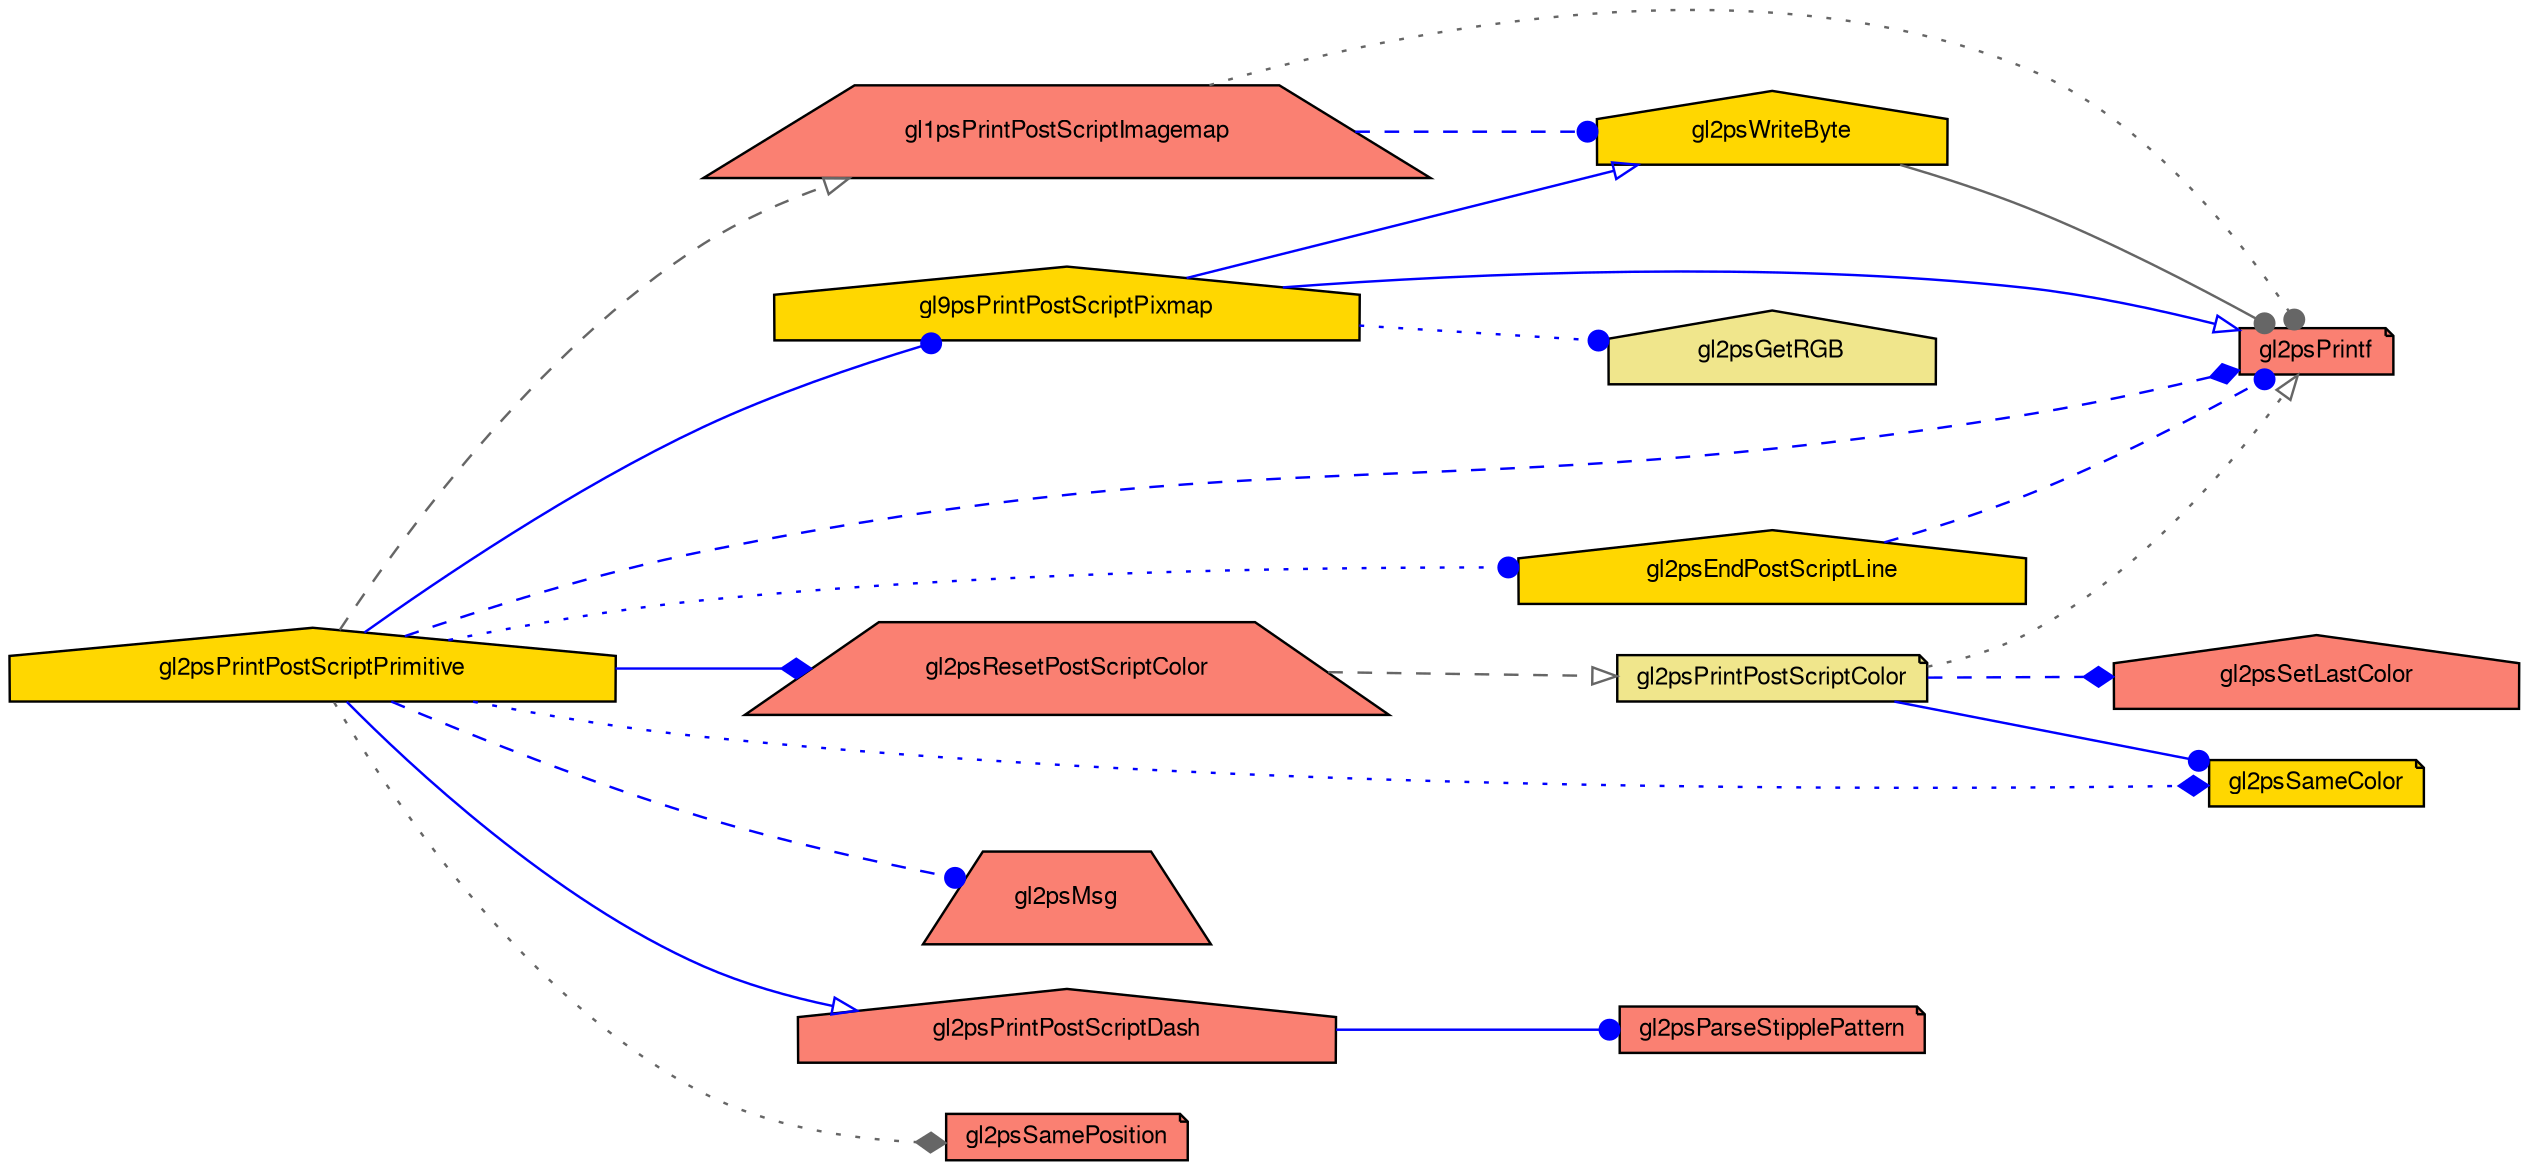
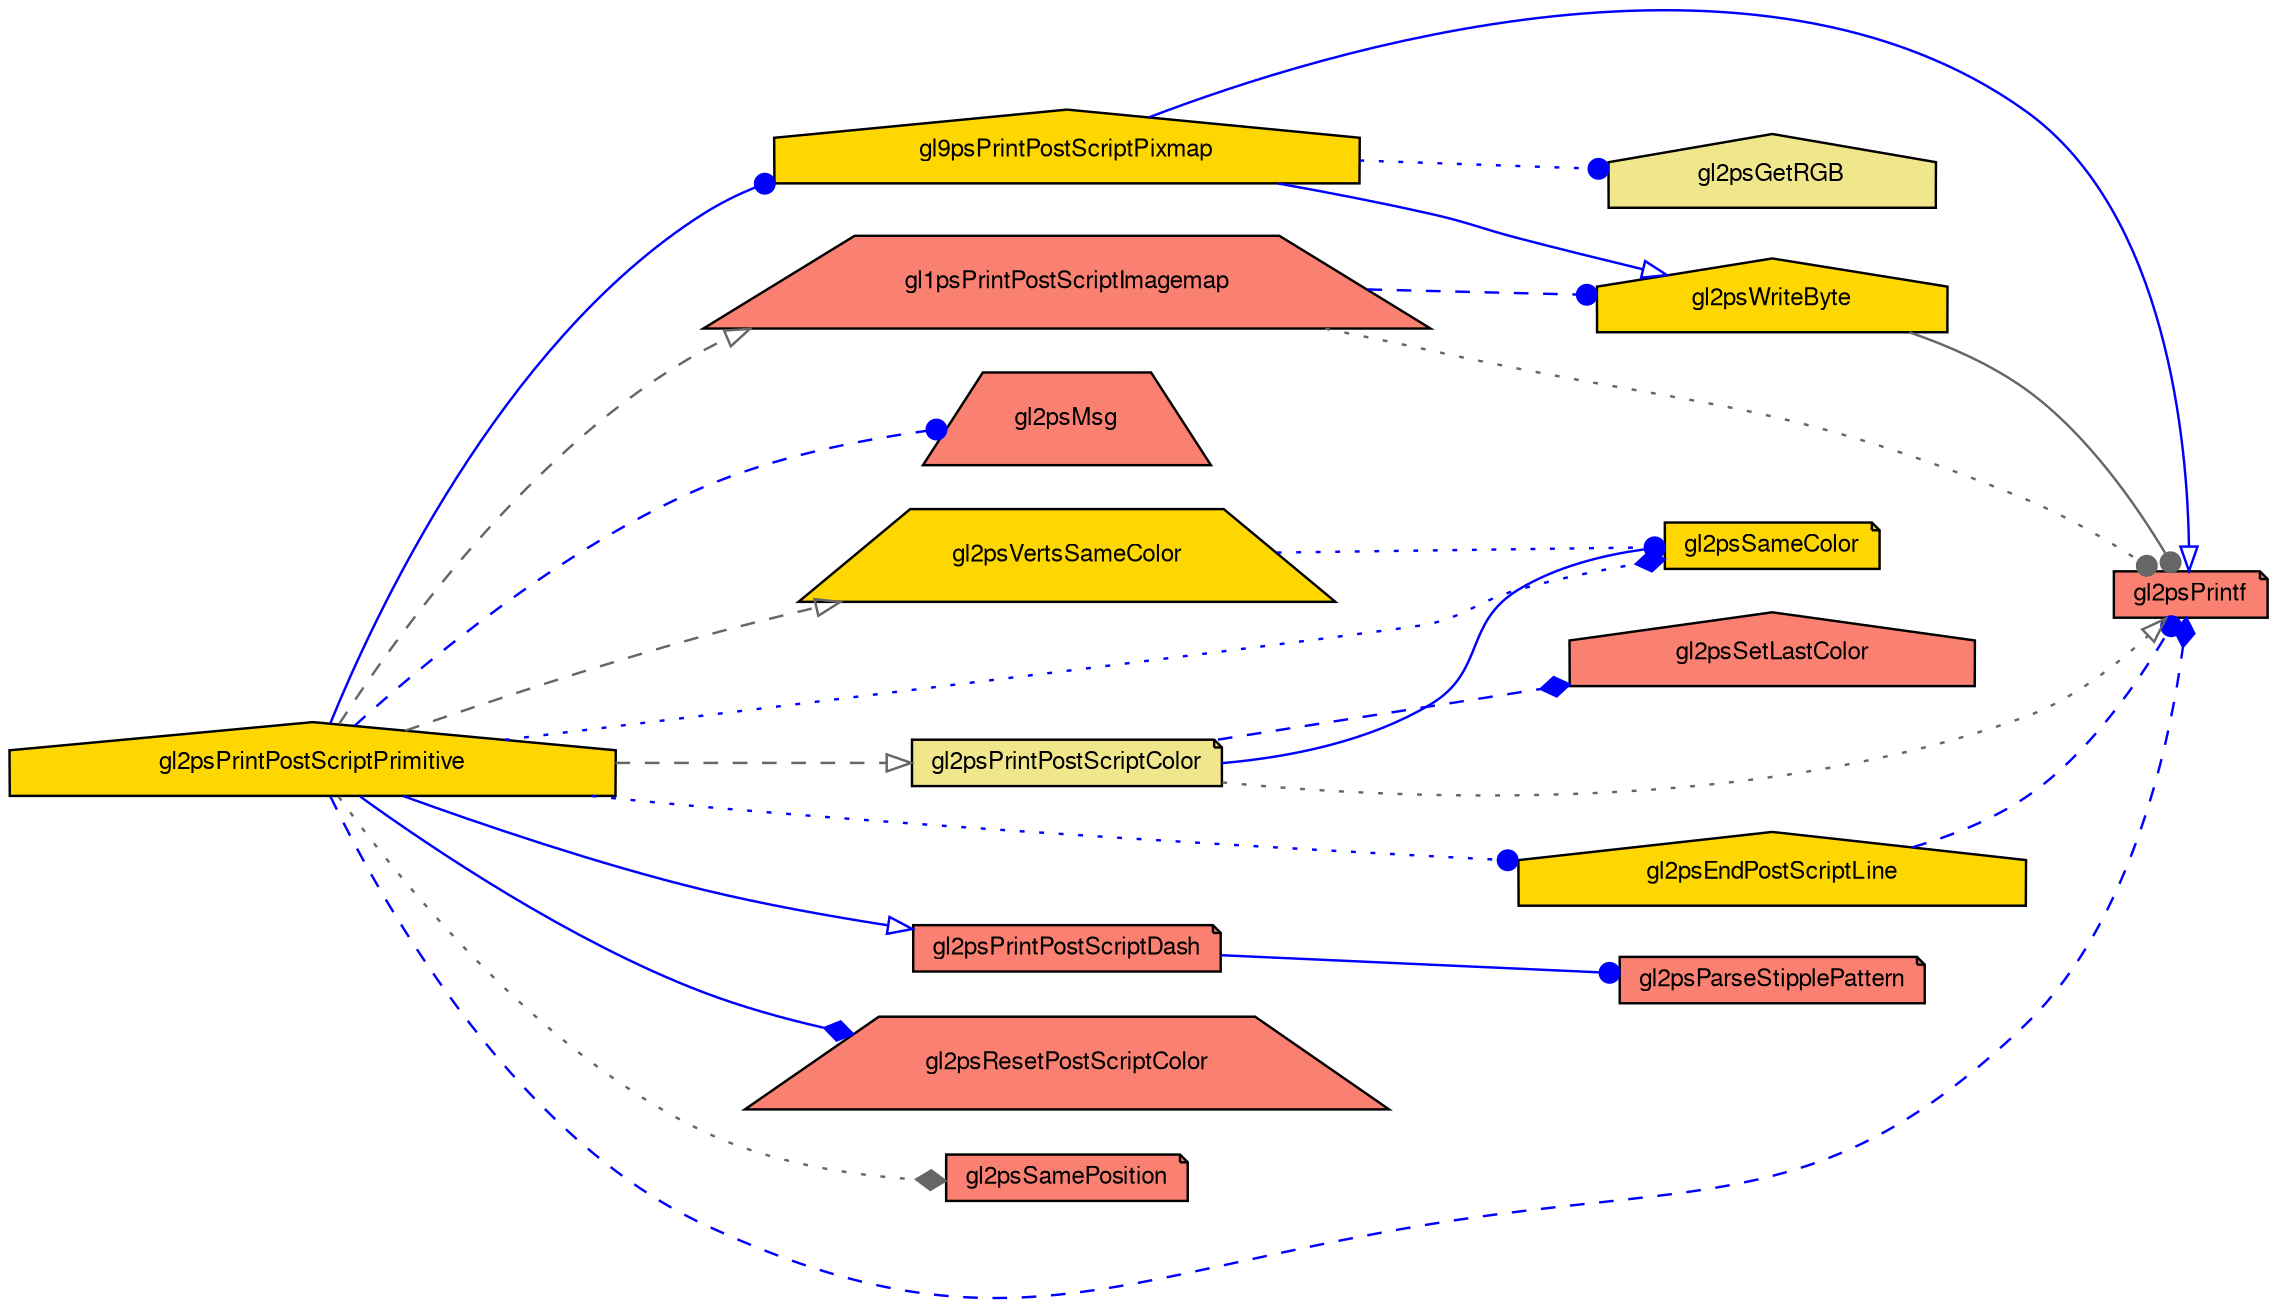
node "gl2psVertsSameColor": added
edge "gl2psResetPostScriptColor" -> "gl2psPrintPostScriptColor": now "gl2psPrintPostScriptPrimitive" -> "gl2psPrintPostScriptColor"
node "gl2psPrintPostScriptDash": shape house -> note
